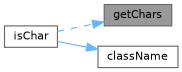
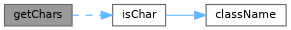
edge "isChar" -> "getChars": reversed
